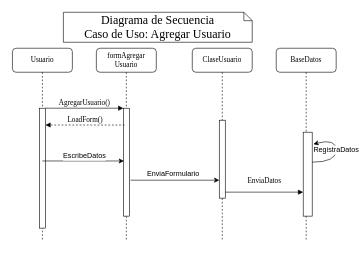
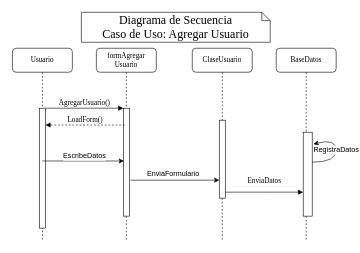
node "Diagrama de SecuenciaCaso de Uso: Agregar Usuario": moved (158, 27) -> (176, 27)
